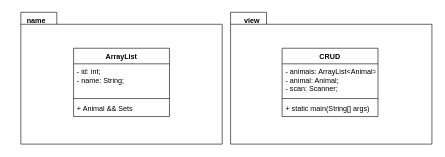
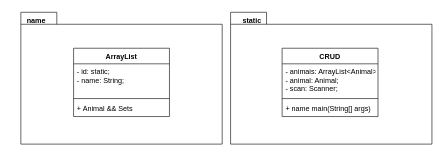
node "view": label "view" -> "static"
node "- id: int; - name: String;": label "- id: int; - name: String;" -> "- id: static; - name: String;"
node "+ static main(String[] args)": label "+ static main(String[] args)" -> "+ name main(String[] args)"
